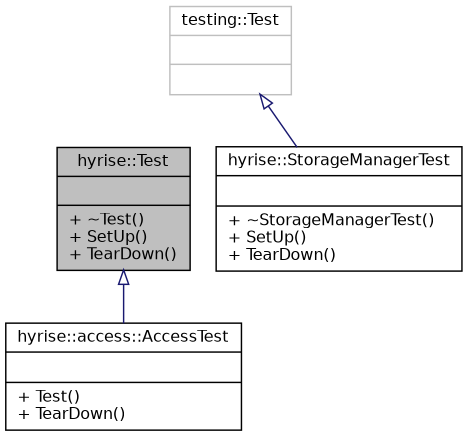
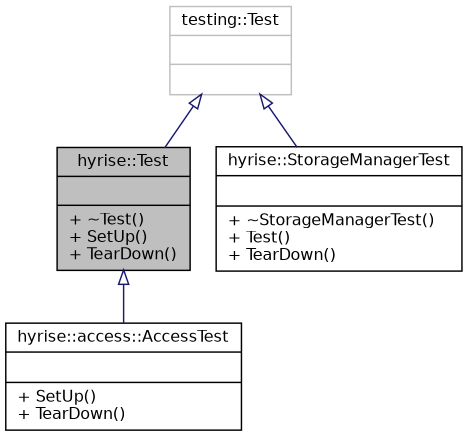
edge "hyrise::Test" -> "testing::Test": added
node "hyrise::StorageManagerTest": text "+ SetUp()" -> "+ Test()"
node "hyrise::access::AccessTest": text "+ Test()" -> "+ SetUp()"
